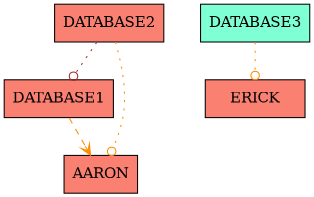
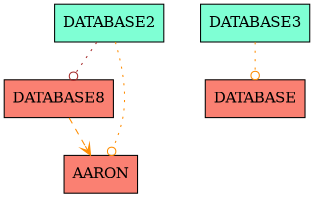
node "DATABASE2": fillcolor salmon -> aquamarine
node "DATABASE1": label "DATABASE1" -> "DATABASE8"
node "ERICK": label "ERICK" -> "DATABASE"
